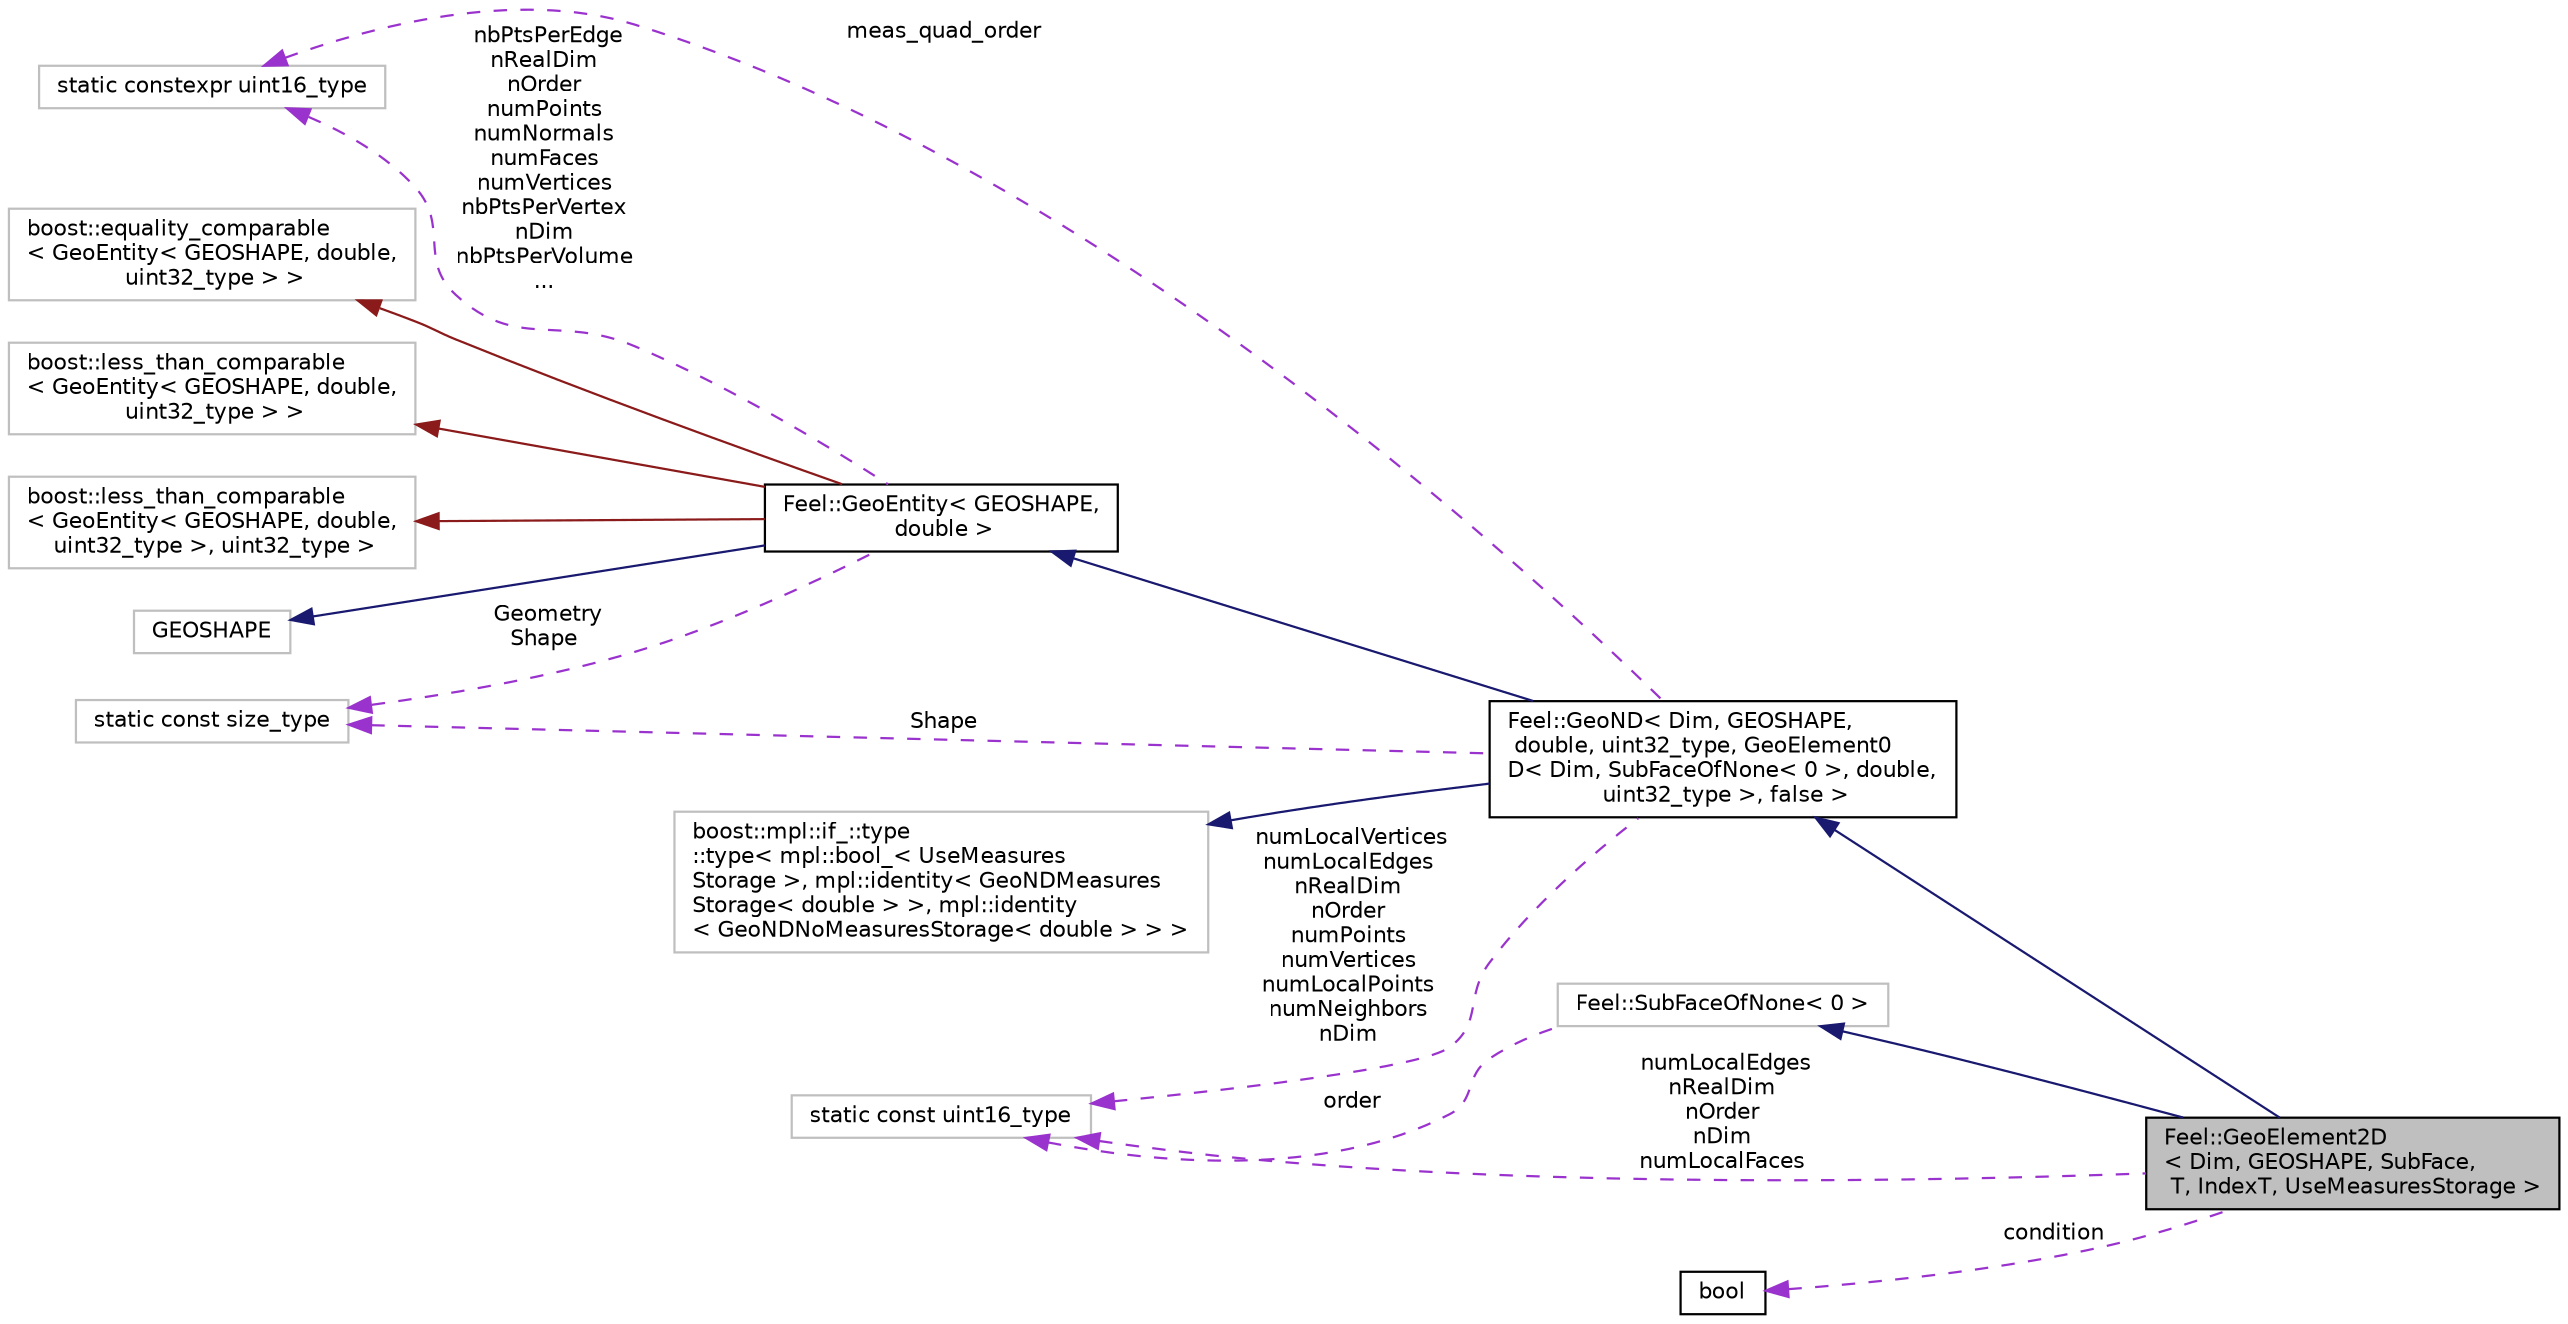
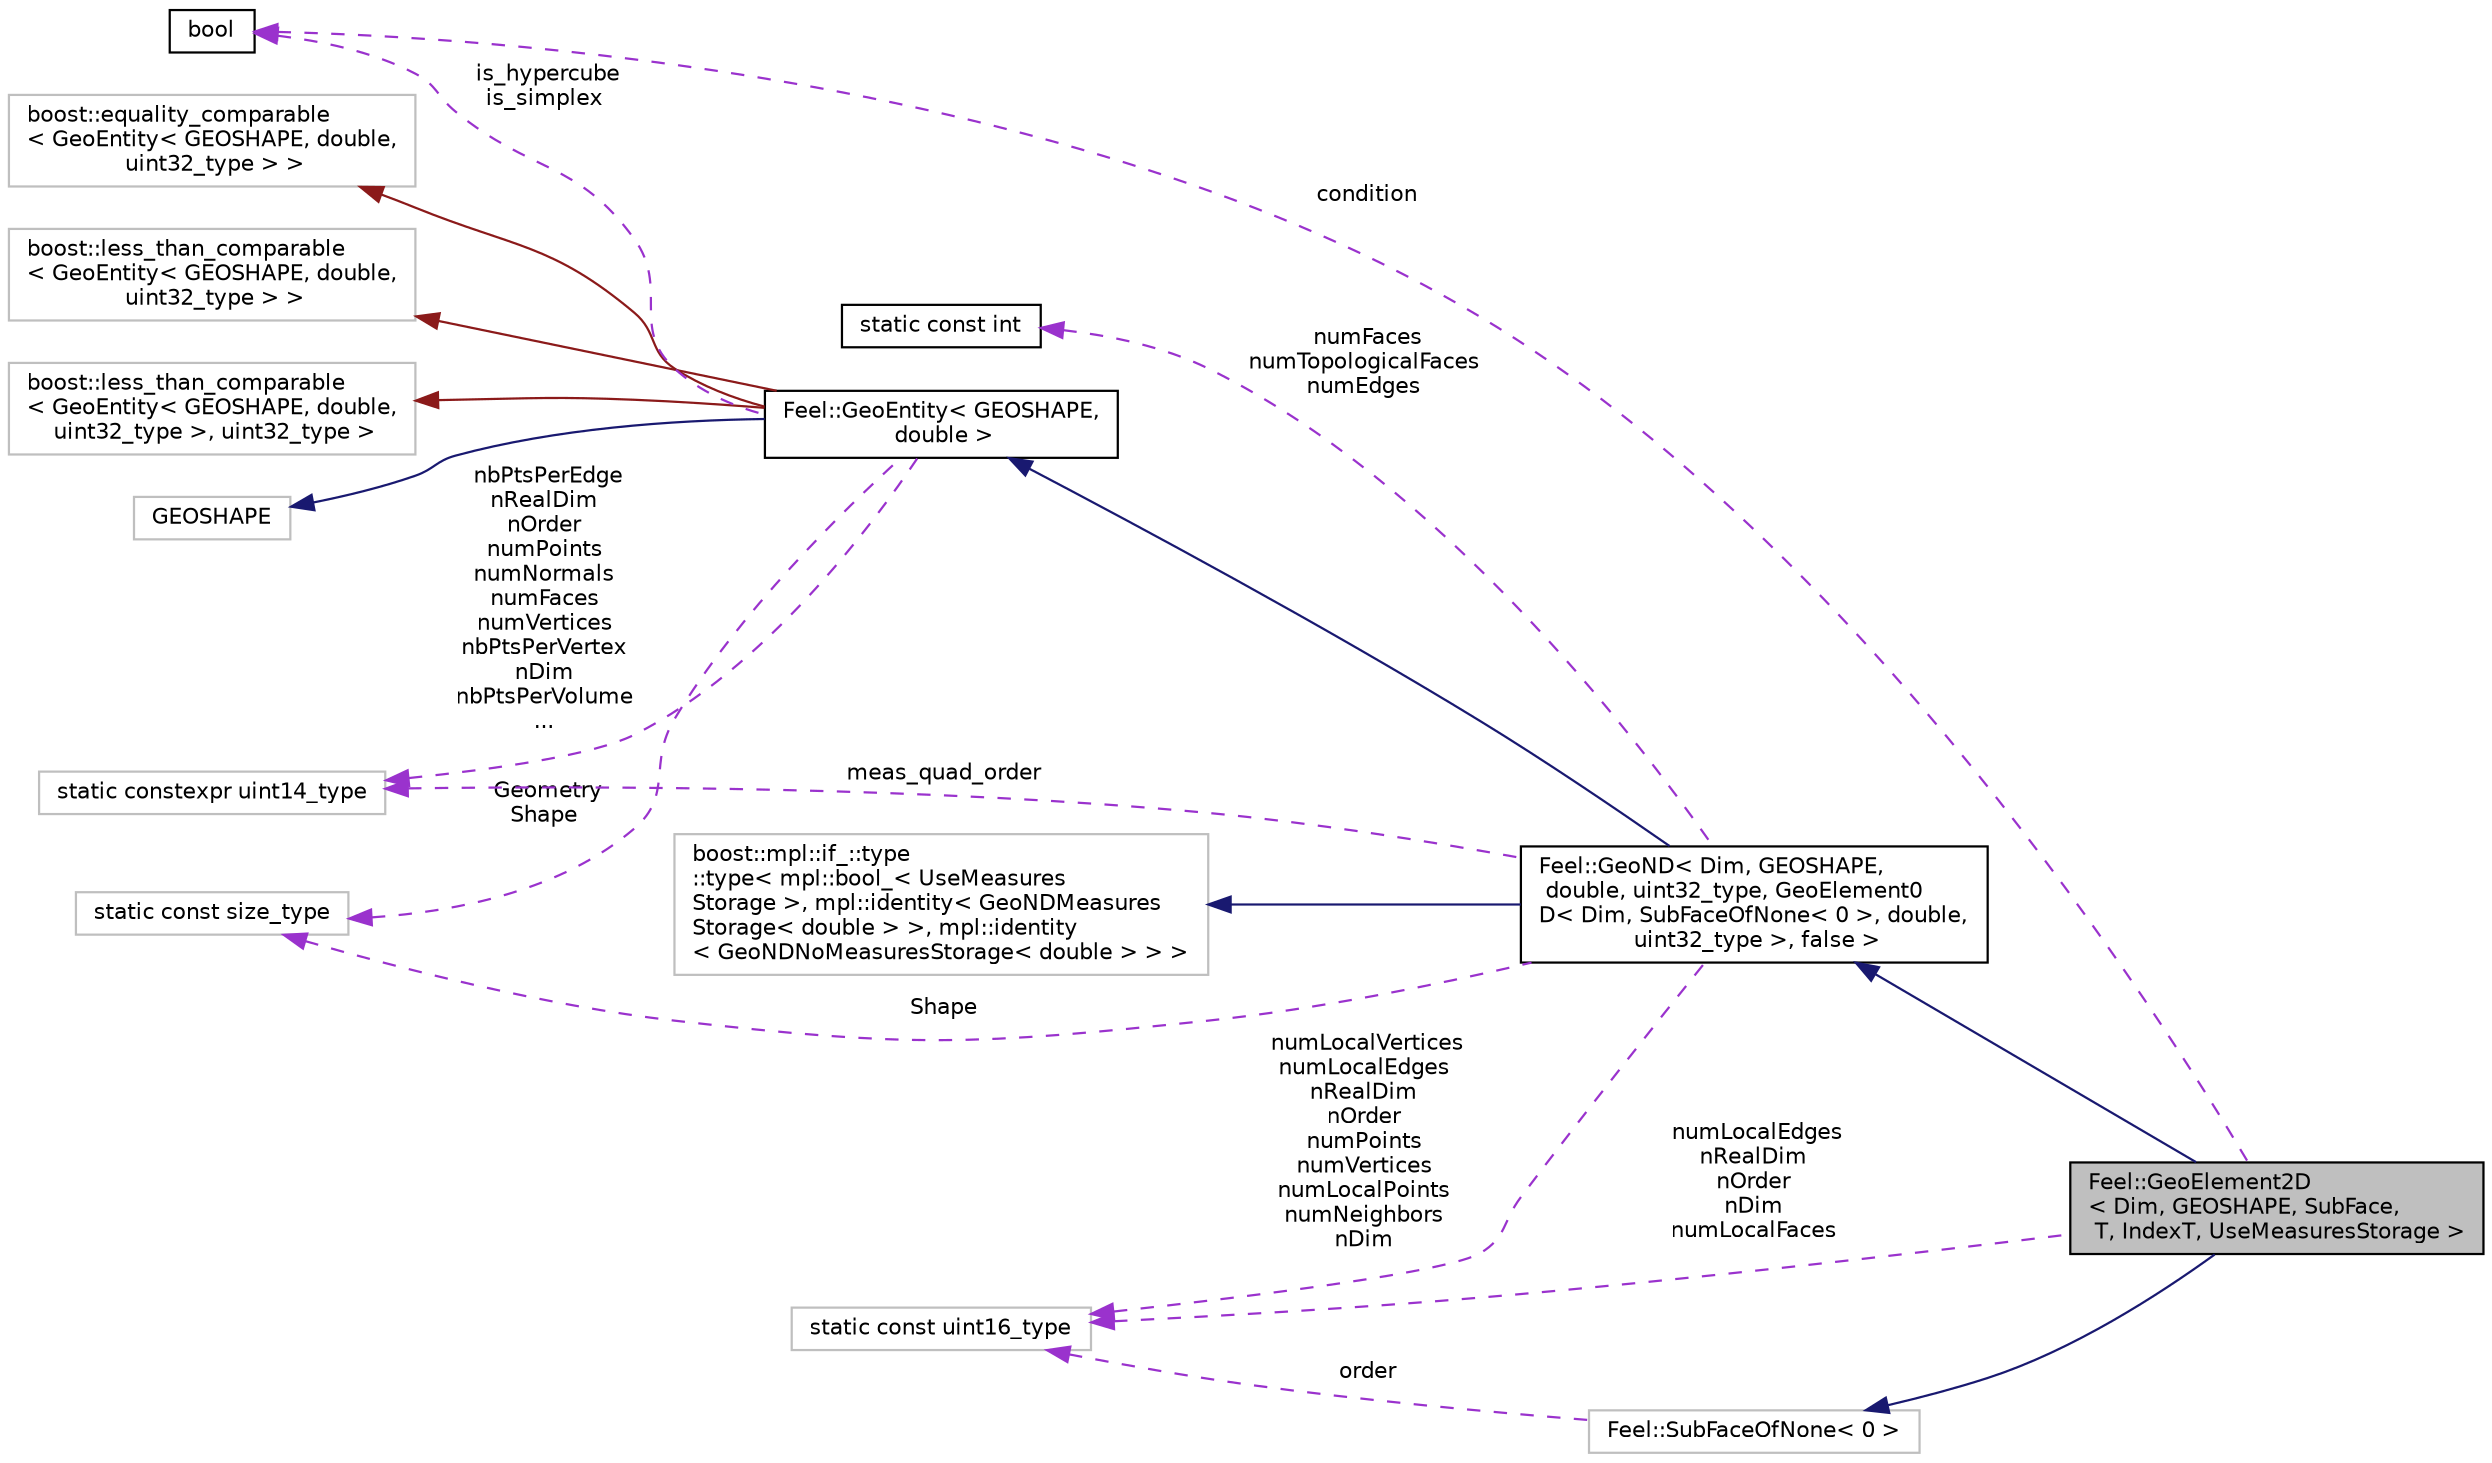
node "static constexpr uint16_type": label "static constexpr uint16_type" -> "static constexpr uint14_type"
edge "Feel::GeoEntity< GEOSHAPE, double >" -> "bool": added, label "is_hypercube is_simplex"
node "static const int": added
